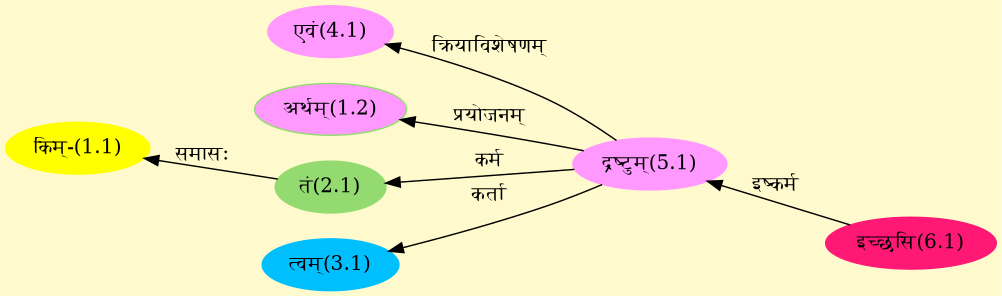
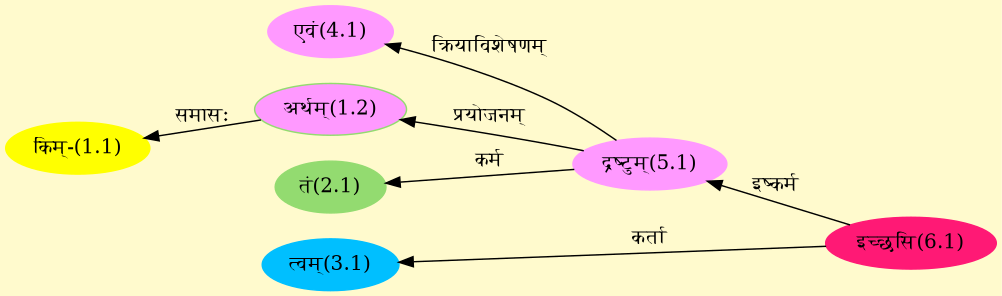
edge "तं(2.1)" -> "किम्-(1.1)": now "अर्थम्(1.2)" -> "किम्-(1.1)"
edge "द्रष्टुम्(5.1)" -> "त्वम्(3.1)": now "इच्छसि(6.1)" -> "त्वम्(3.1)"
